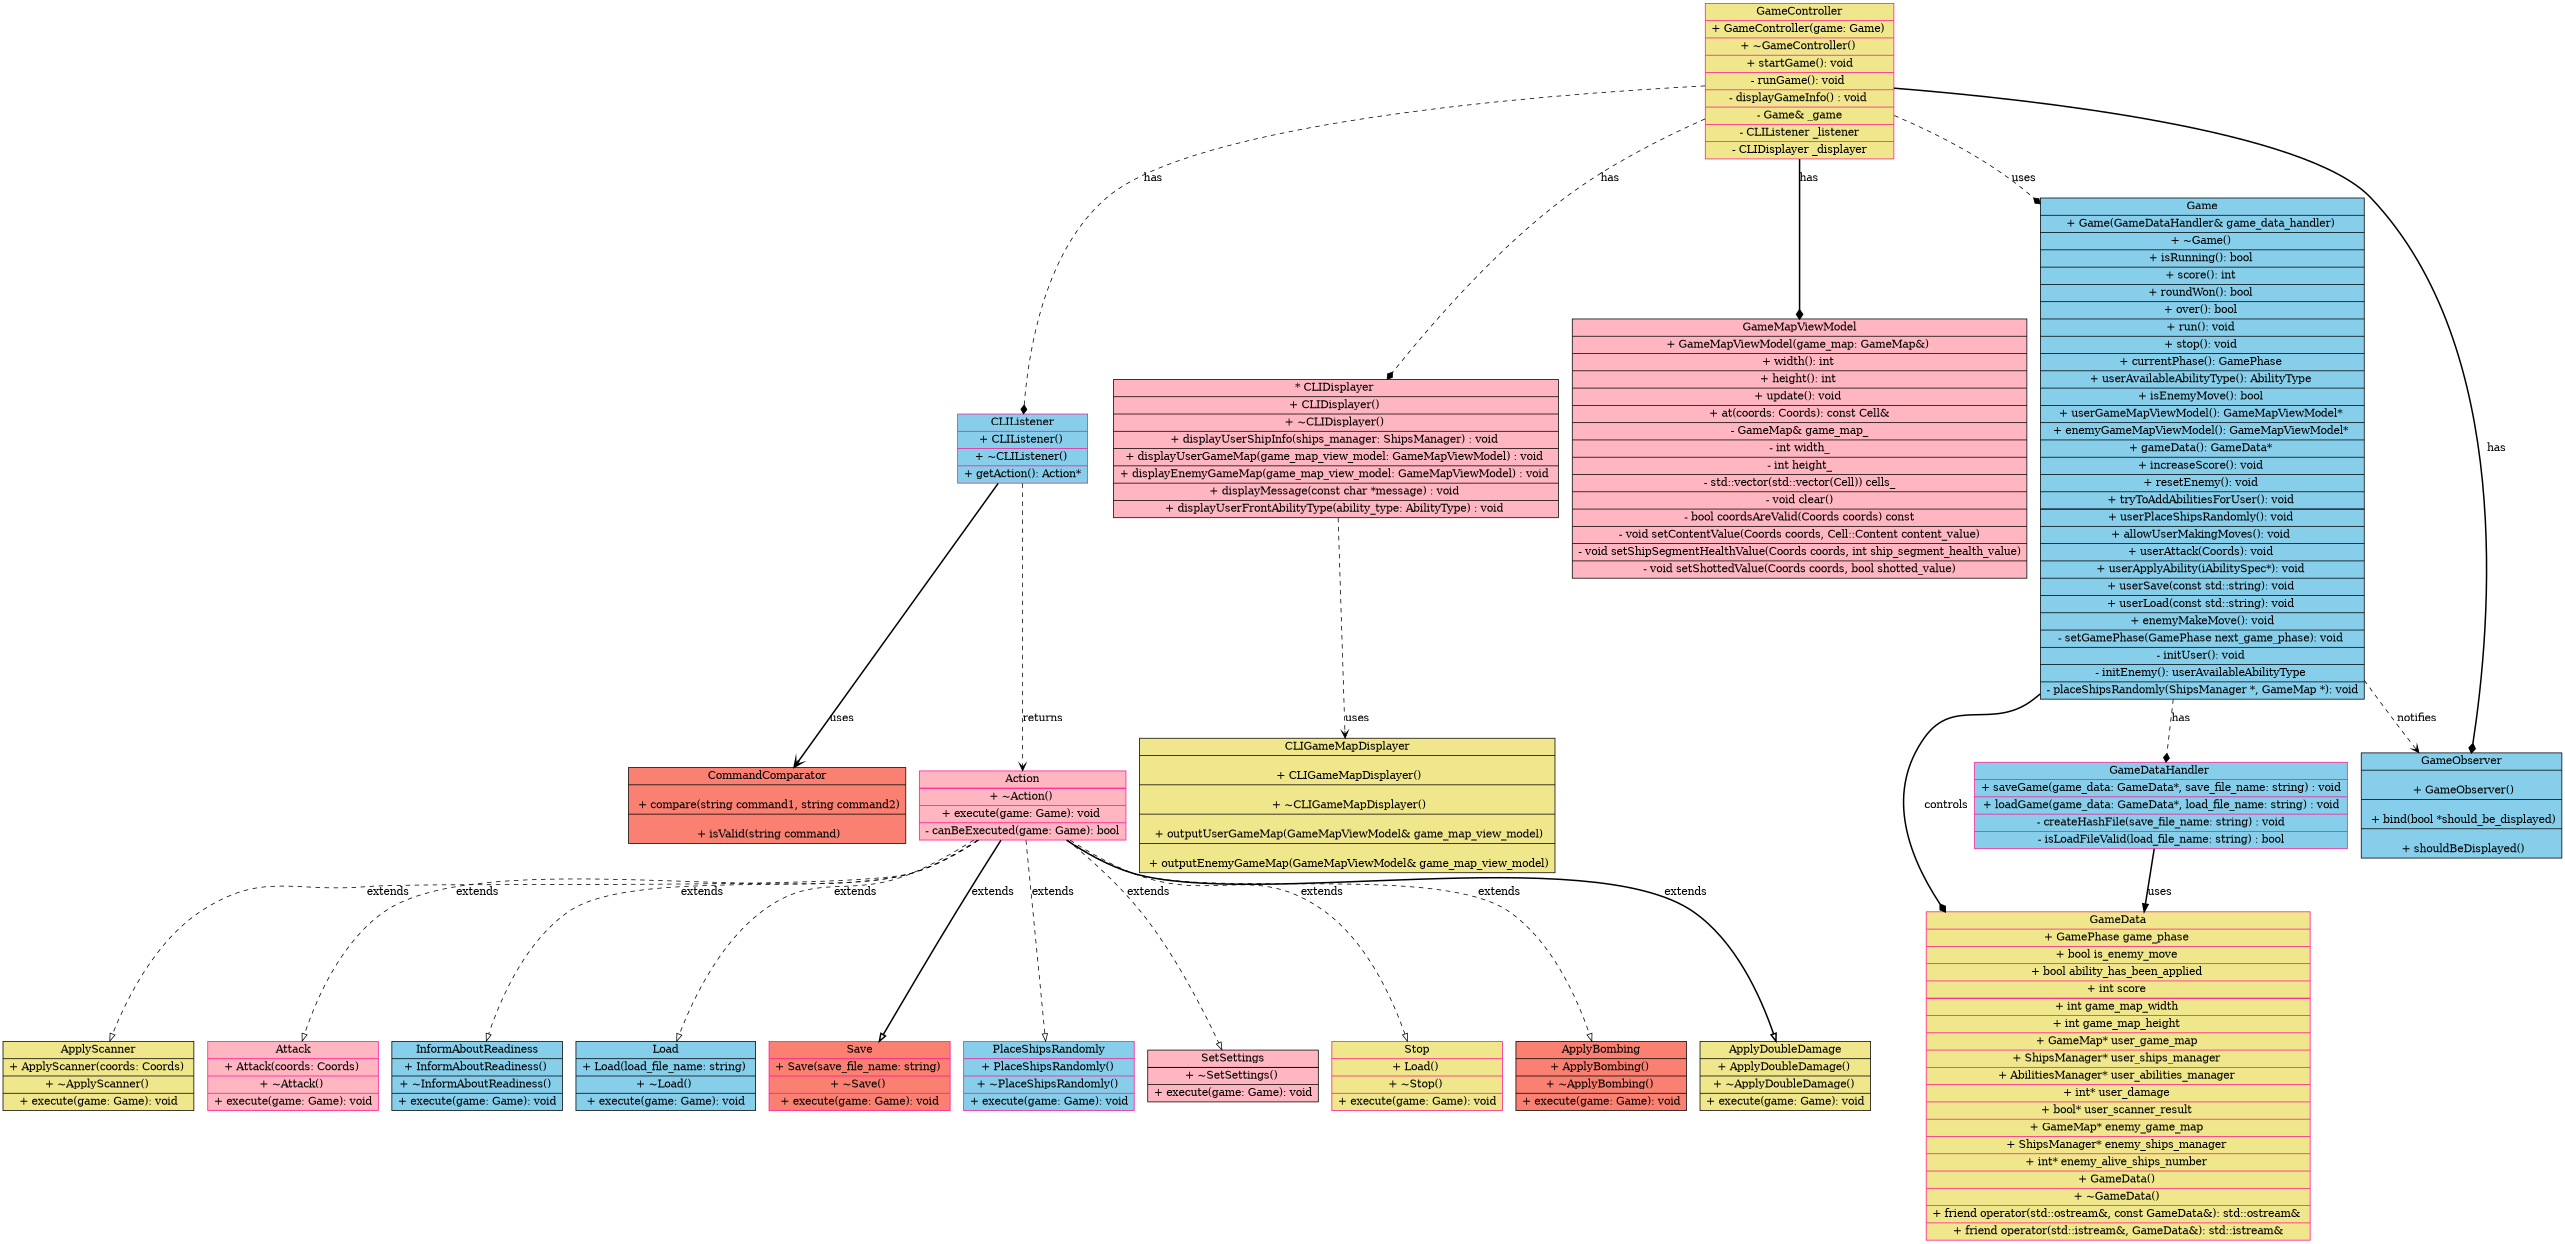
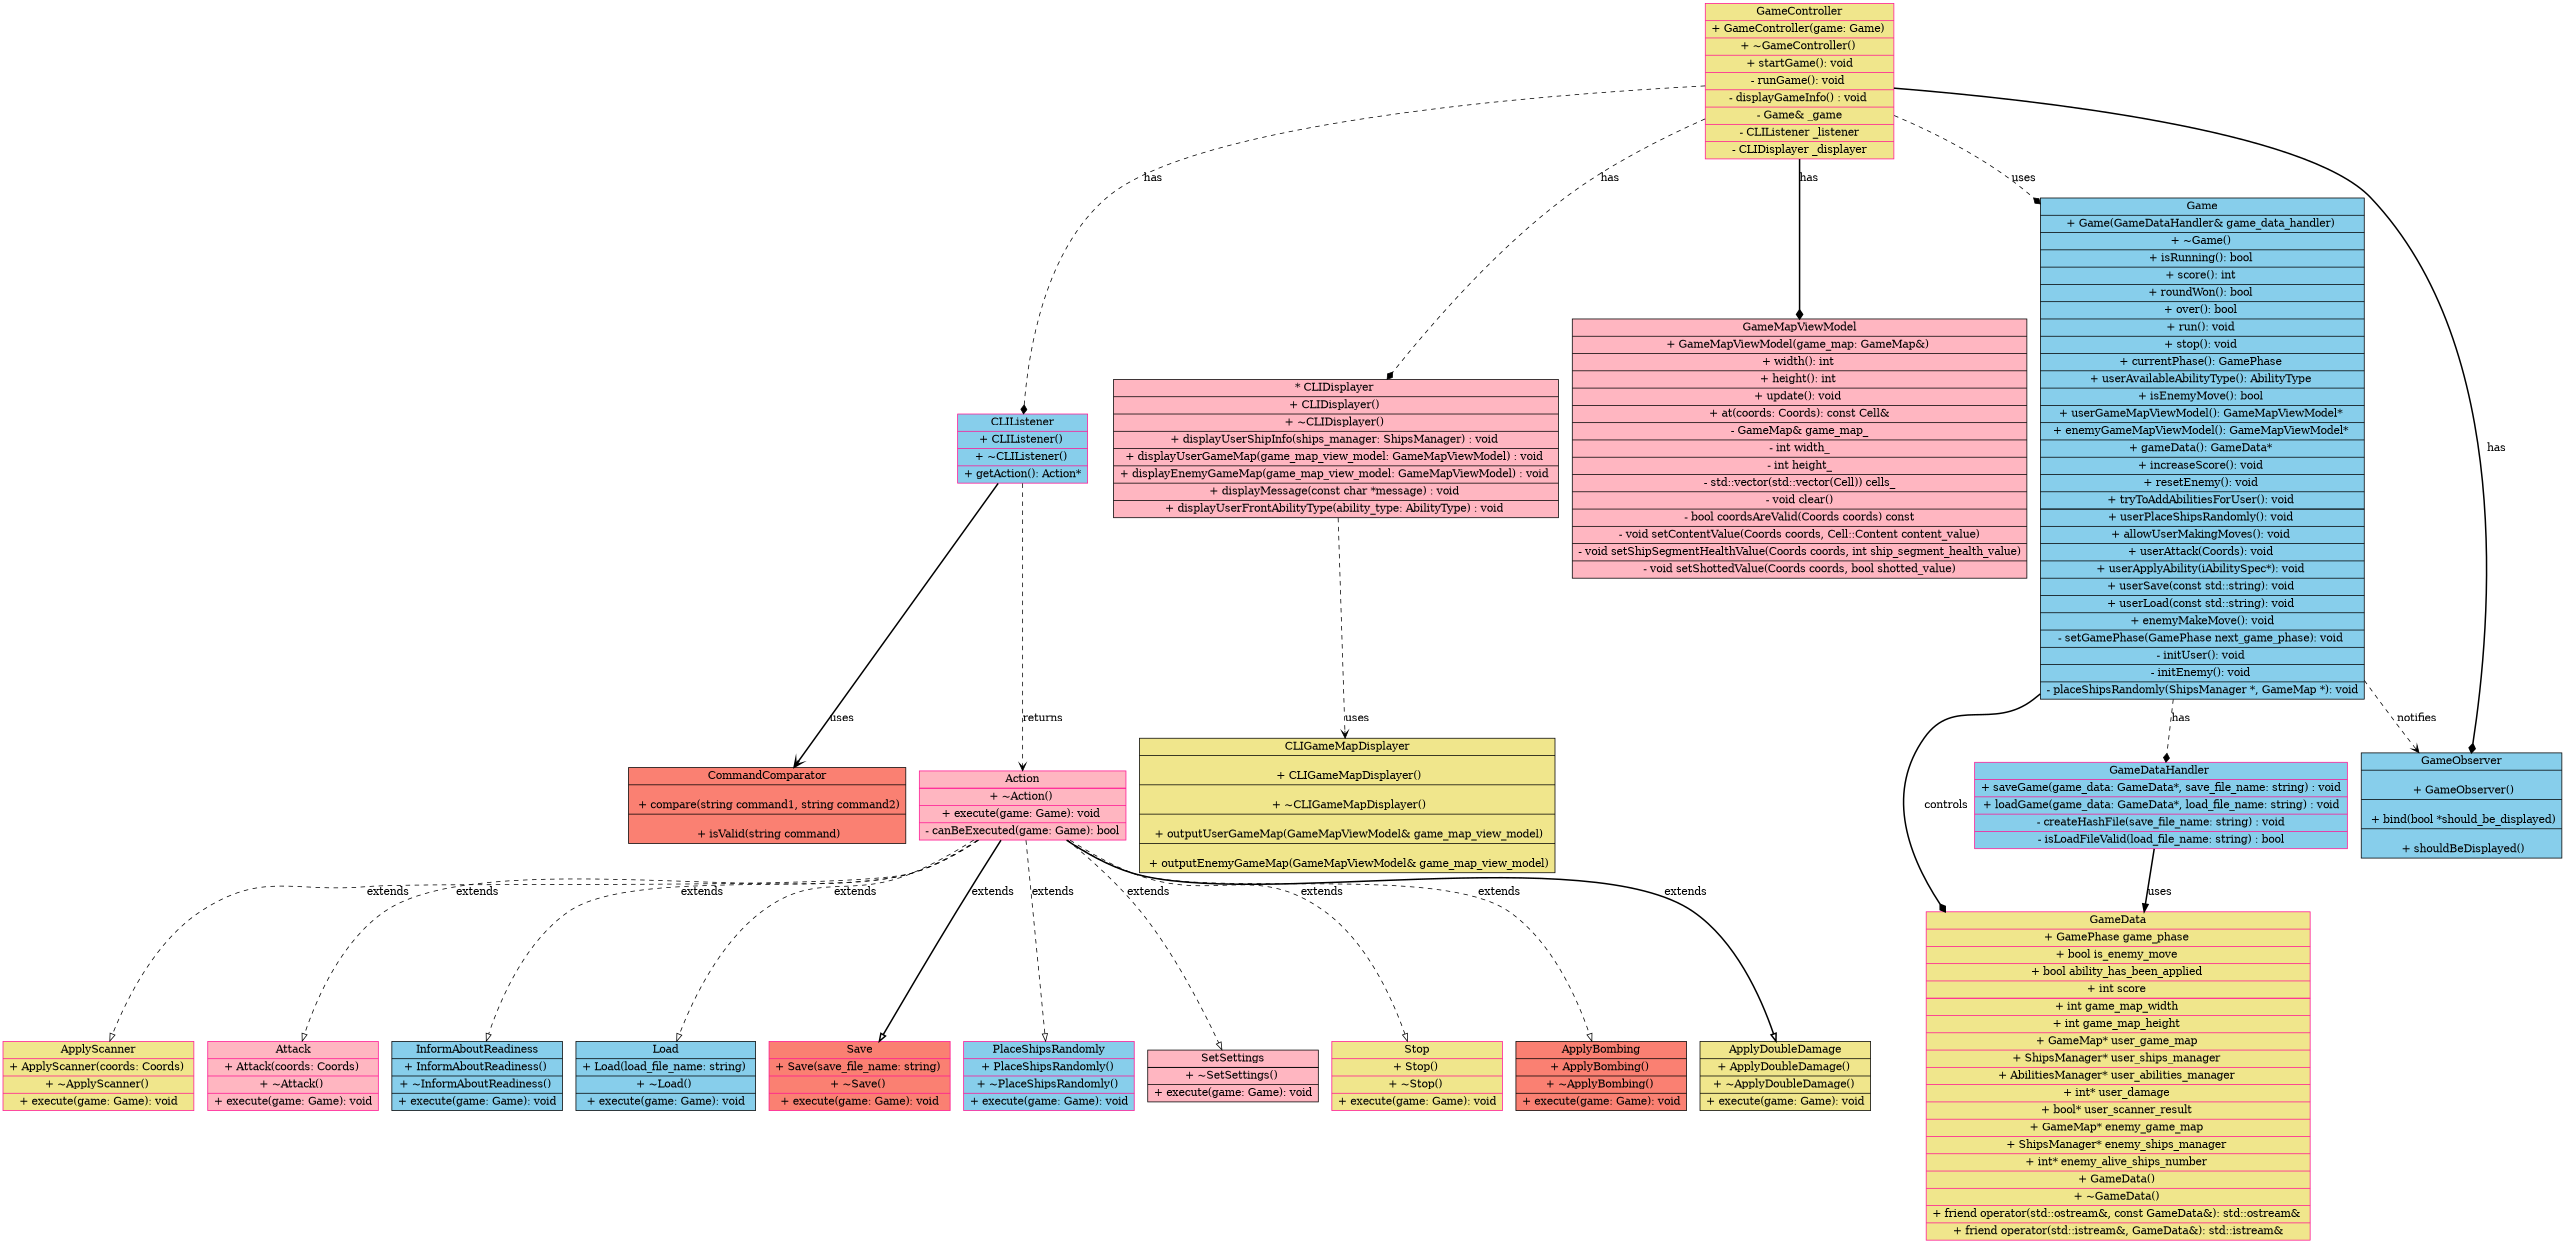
node "Game": text "- initEnemy(): userAvailableAbilityType" -> "- initEnemy(): void"
node "Stop": text "+ Load()" -> "+ Stop()"
node "ApplyScanner": color black -> deeppink
